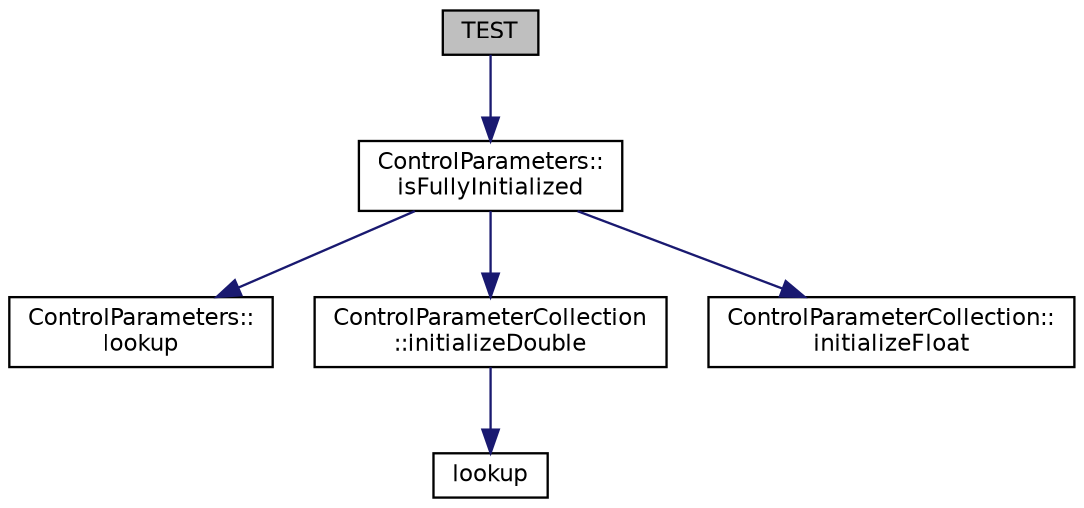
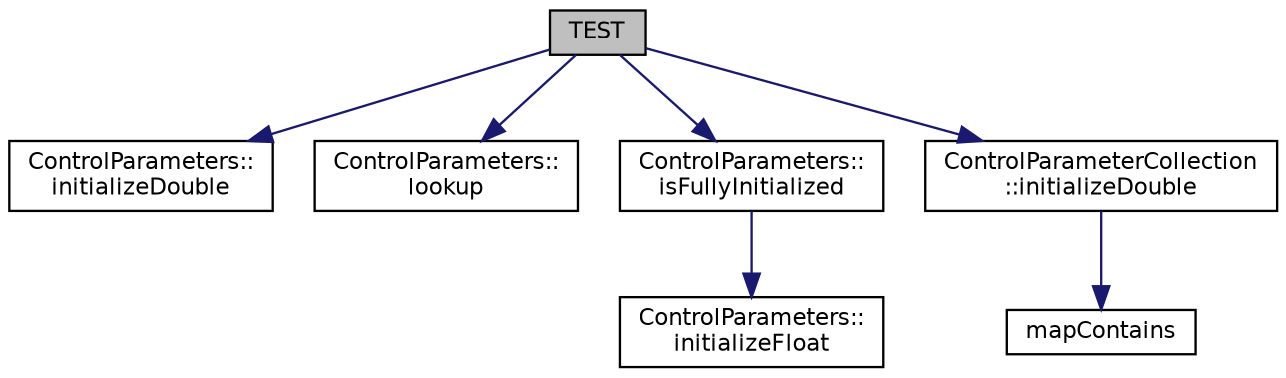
node "ControlParameters:: initializeDouble": added
edge "ControlParameters:: isFullyInitialized" -> "ControlParameterCollection ::initializeDouble": now "TEST" -> "ControlParameterCollection ::initializeDouble"
edge "ControlParameters:: isFullyInitialized" -> "ControlParameters:: lookup": now "TEST" -> "ControlParameters:: lookup"
node "ControlParameterCollection:: initializeFloat": label "ControlParameterCollection:: initializeFloat" -> "ControlParameters:: initializeFloat"
node "lookup": label "lookup" -> "mapContains"
